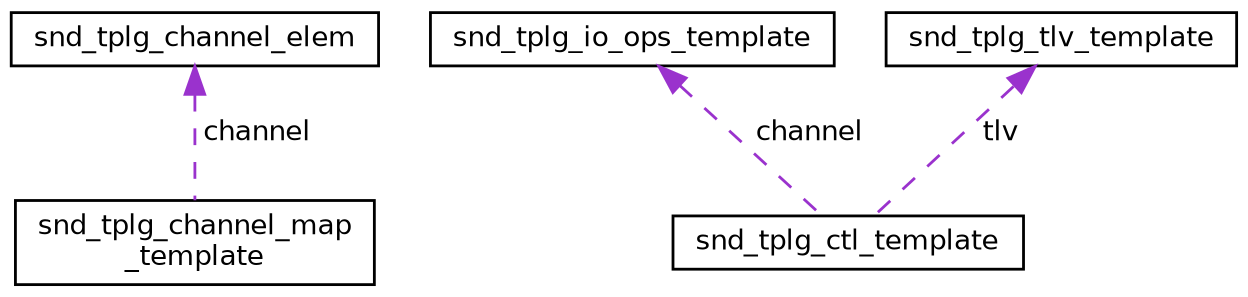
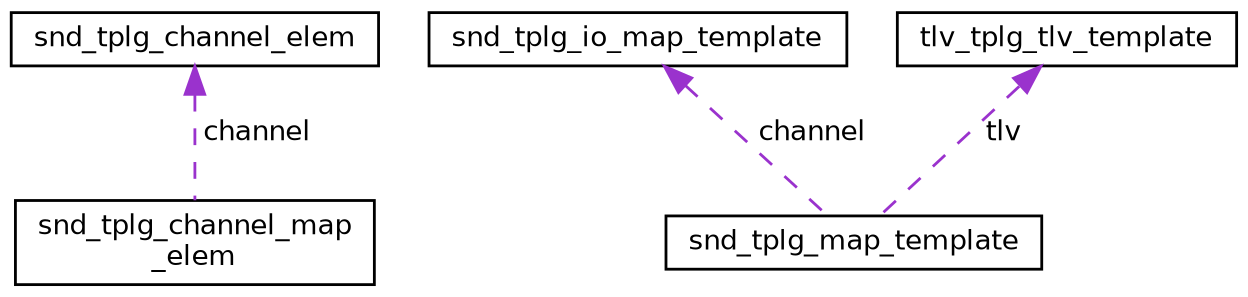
node "snd_tplg_io_ops_template": label "snd_tplg_io_ops_template" -> "snd_tplg_io_map_template"
node "snd_tplg_tlv_template": label "snd_tplg_tlv_template" -> "tlv_tplg_tlv_template"
node "snd_tplg_channel_map _template": label "snd_tplg_channel_map _template" -> "snd_tplg_channel_map _elem"
node "snd_tplg_ctl_template": label "snd_tplg_ctl_template" -> "snd_tplg_map_template"
